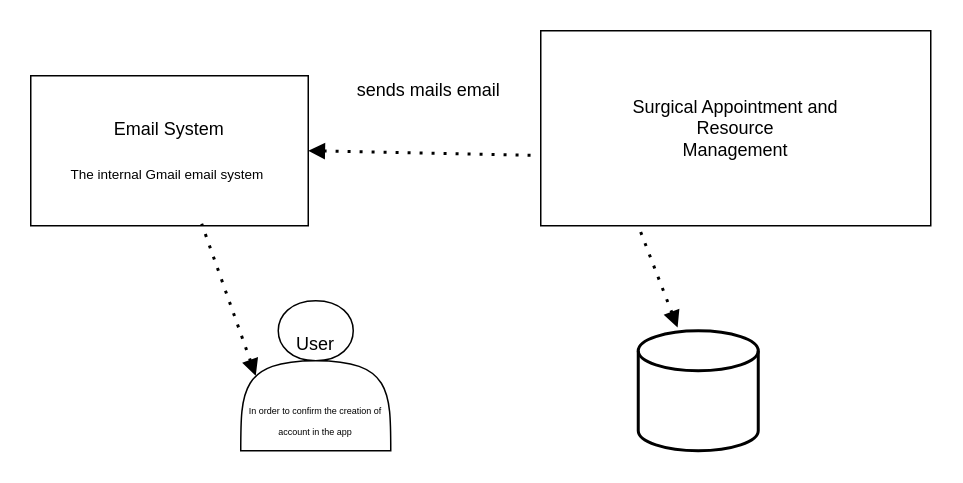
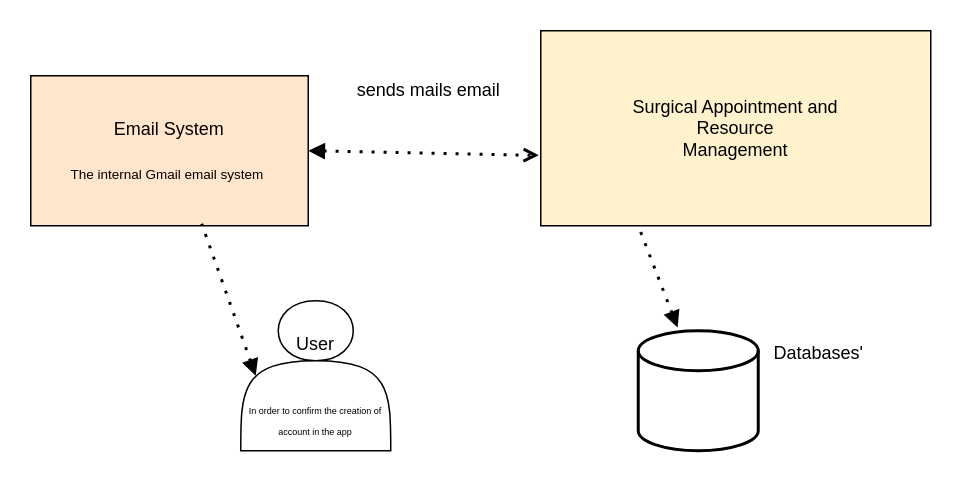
node "Surgical Appointment and Resource Management": fillcolor #ffffff -> #fff2cc
node "Email System The internal Gmail email system": fillcolor #ffffff -> #ffe6cc
edge "Surgical Appointment and Resource Management" -> "Email System The internal Gmail email system": arrowhead none -> open
node "Databases'": added
